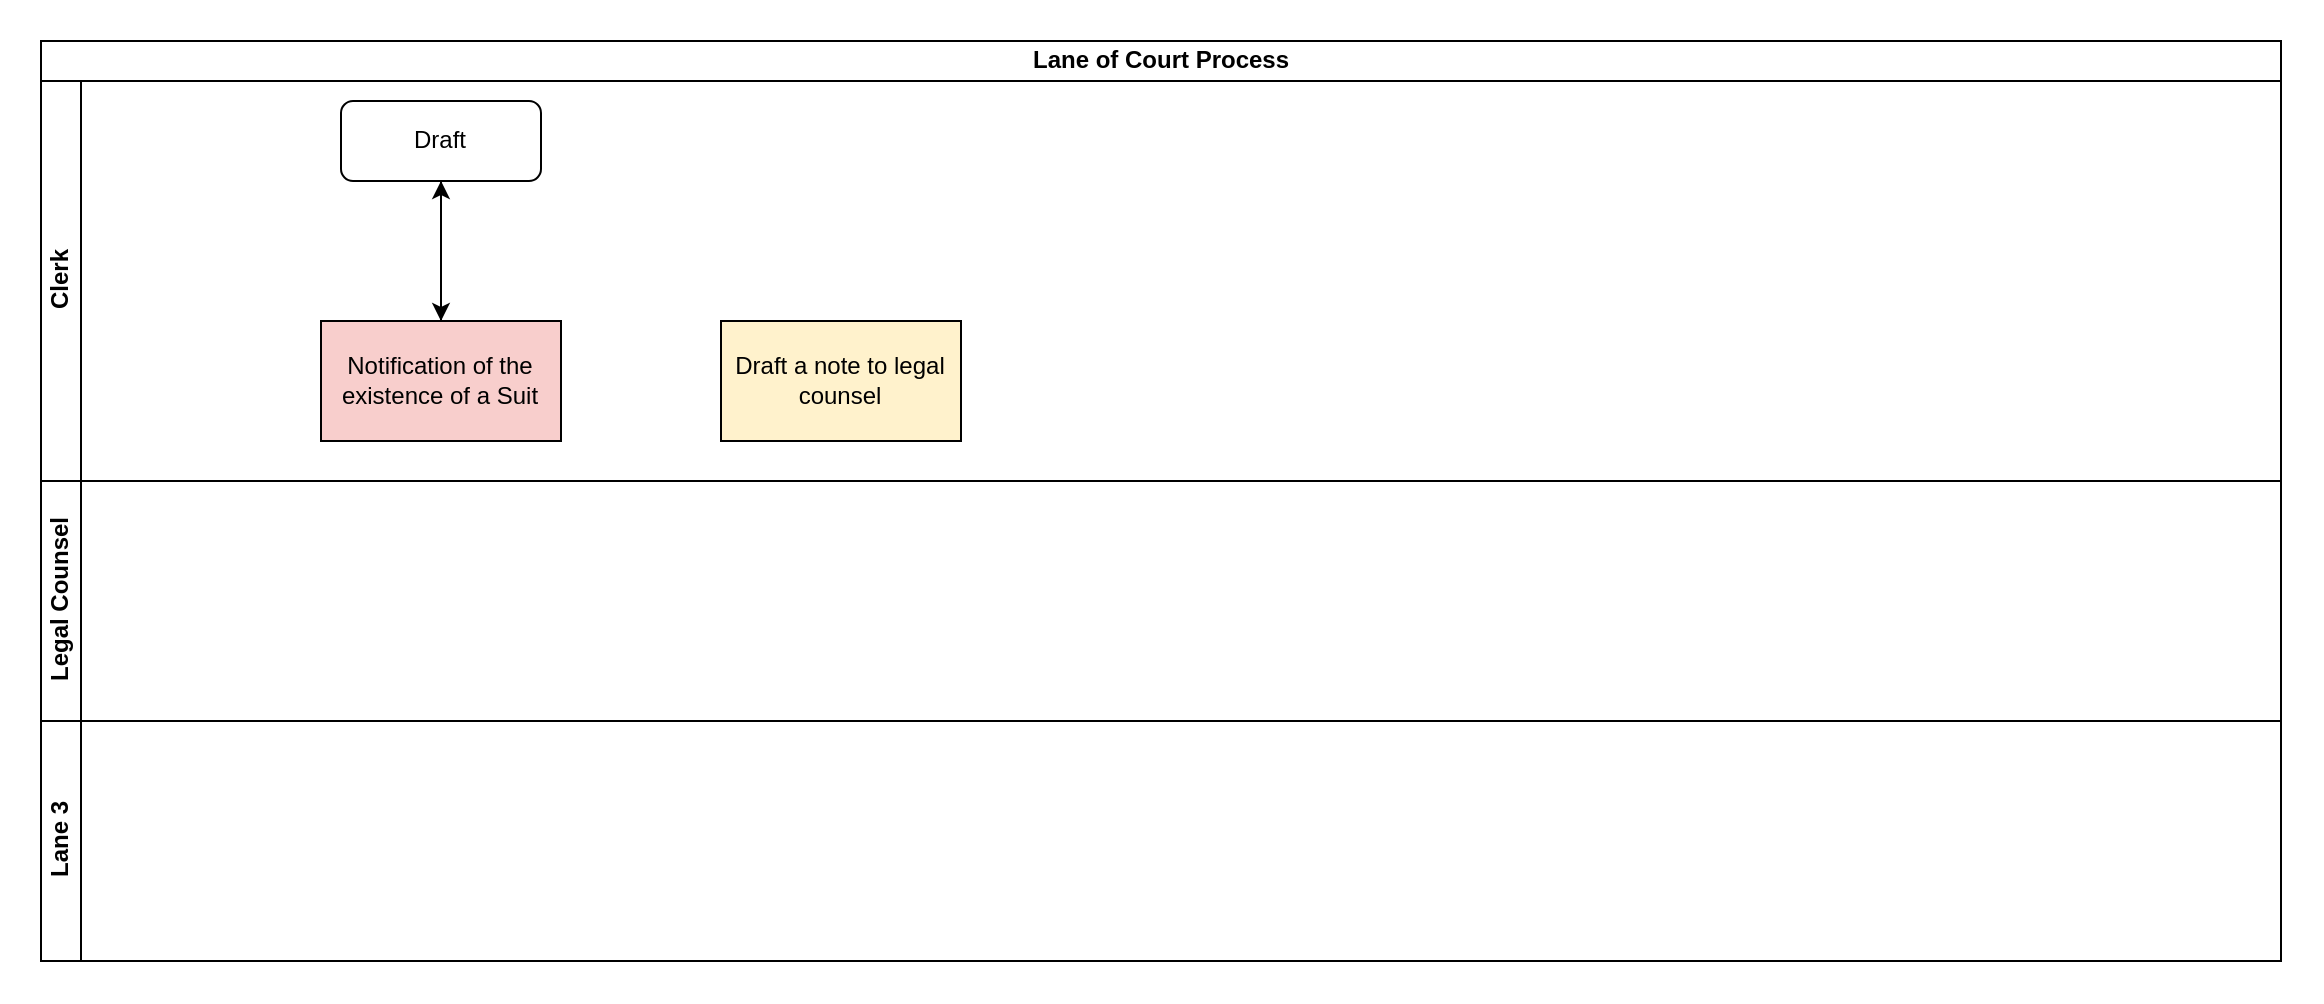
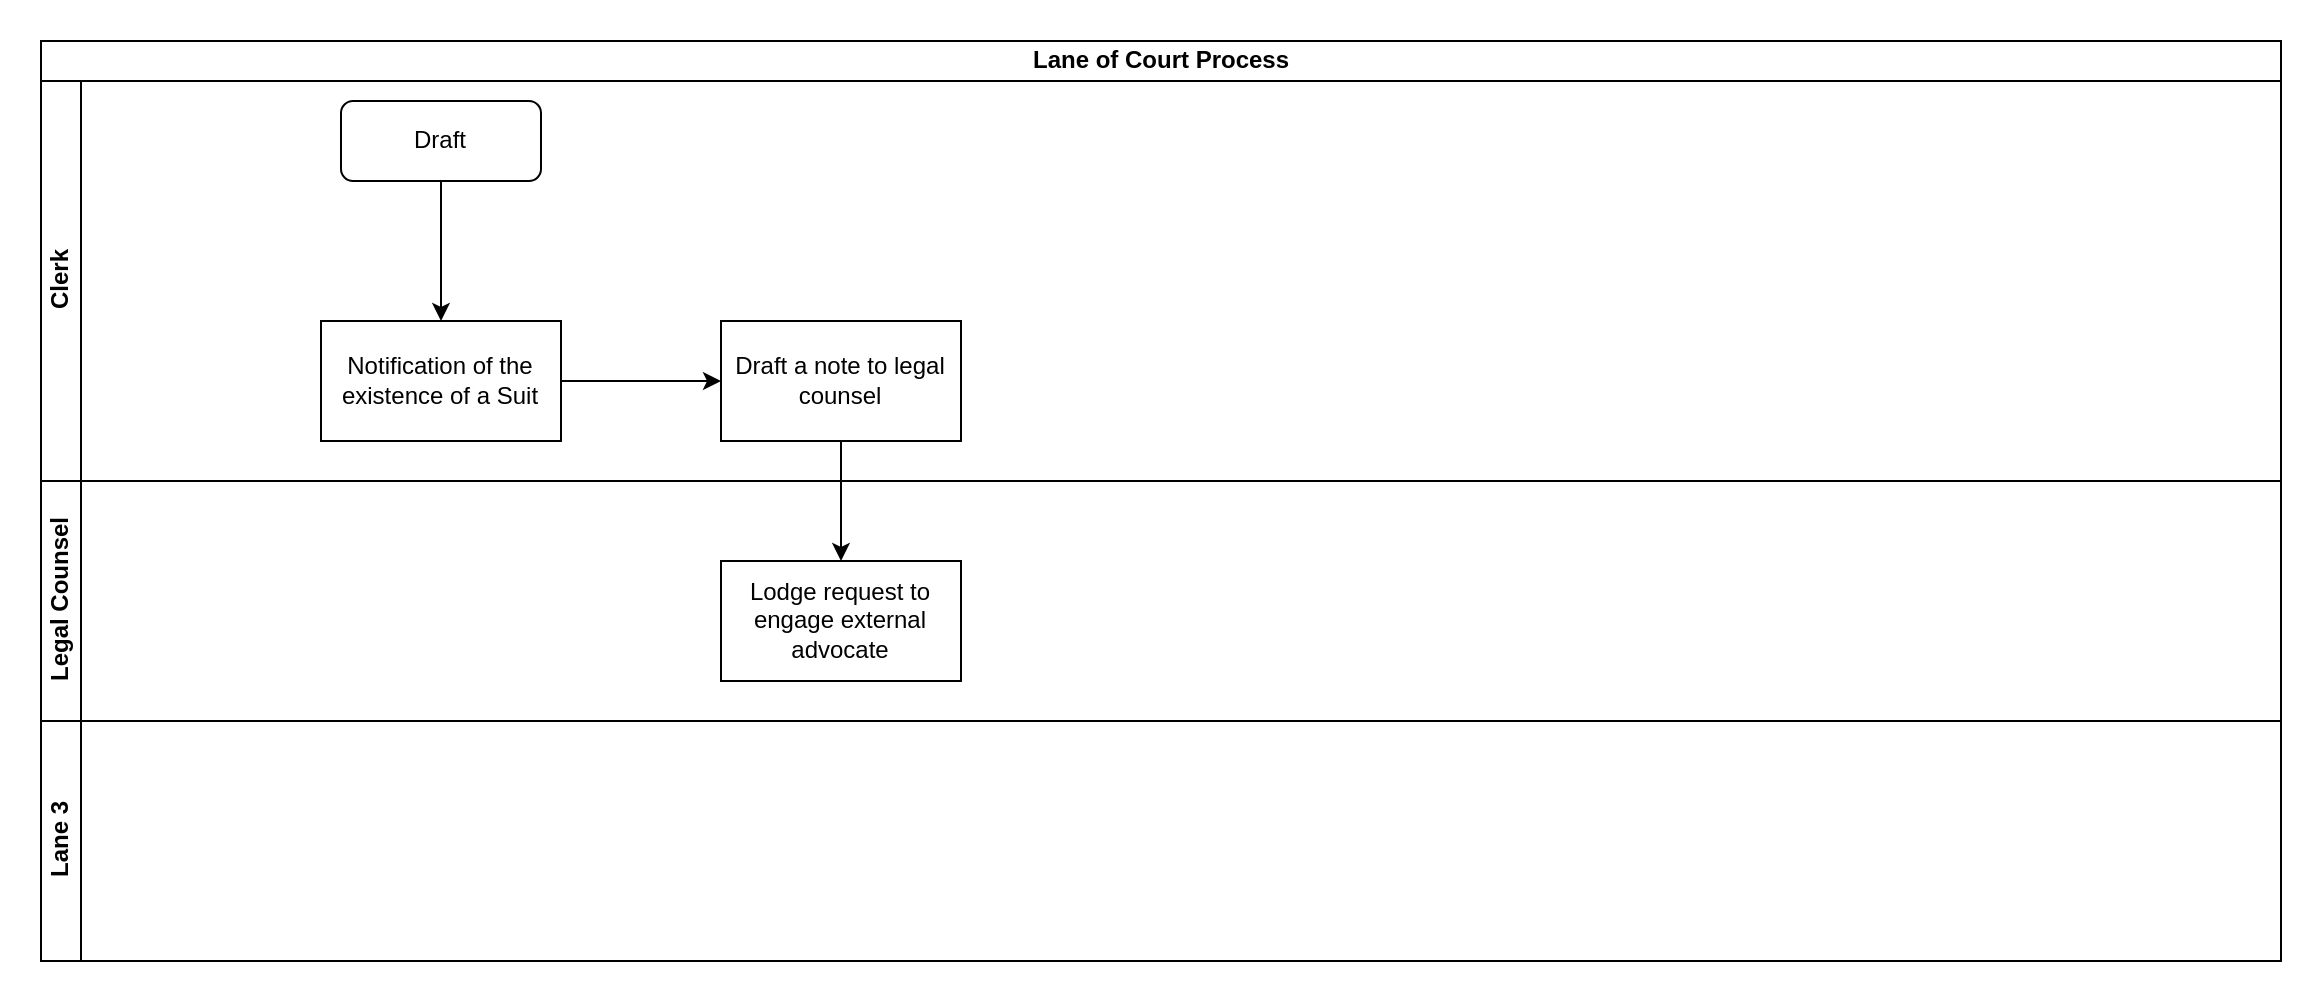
edge "Notification of the existence of a Suit" -> "Draft": now "Notification of the existence of a Suit" -> "Draft a note to legal counsel"
node "Notification of the existence of a Suit": fillcolor #f8cecc -> #ffffff
node "Draft a note to legal counsel": fillcolor #fff2cc -> #ffffff
edge "Draft a note to legal counsel" -> "Lodge request to engage external advocate": added
node "Lodge request to engage external advocate": added
